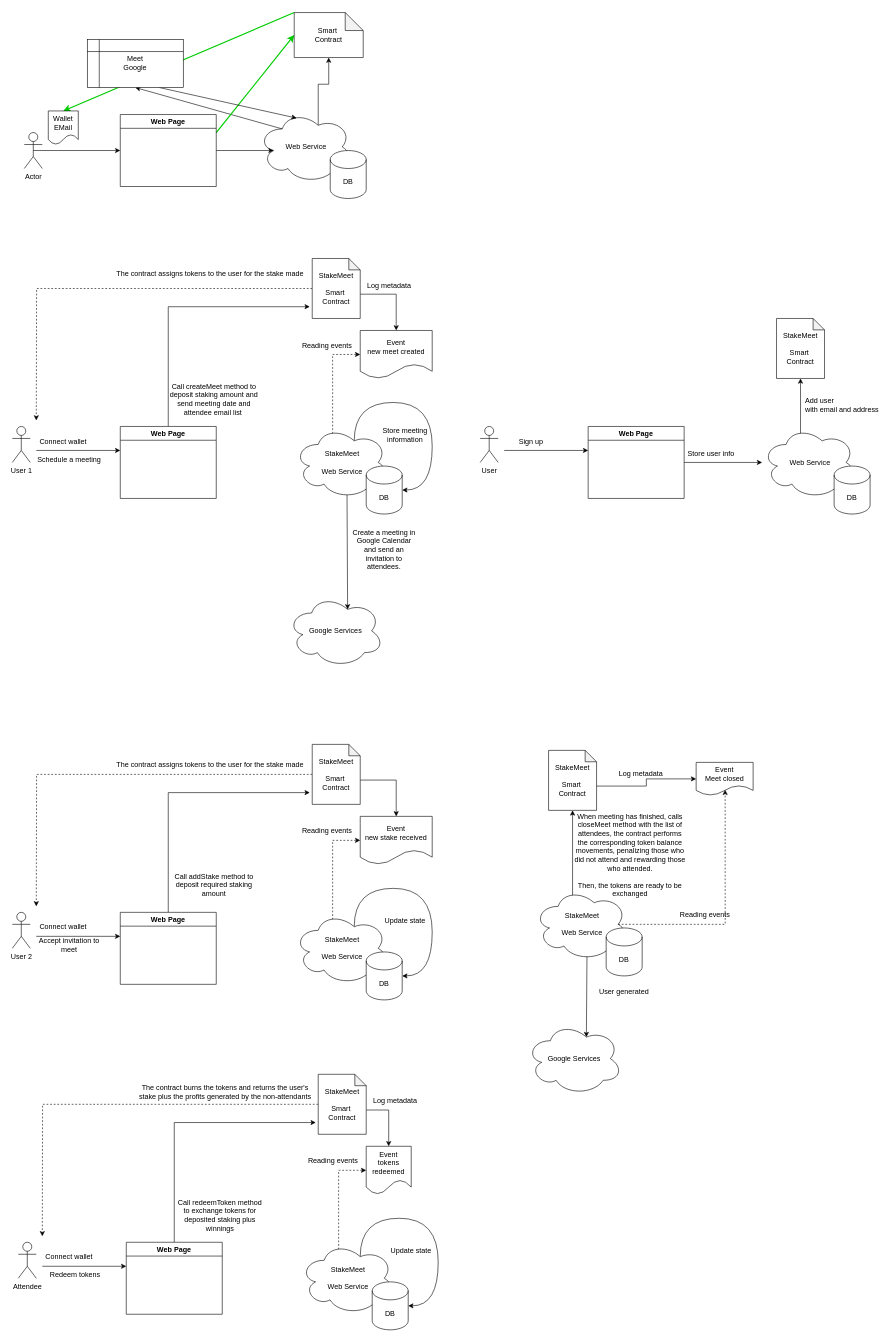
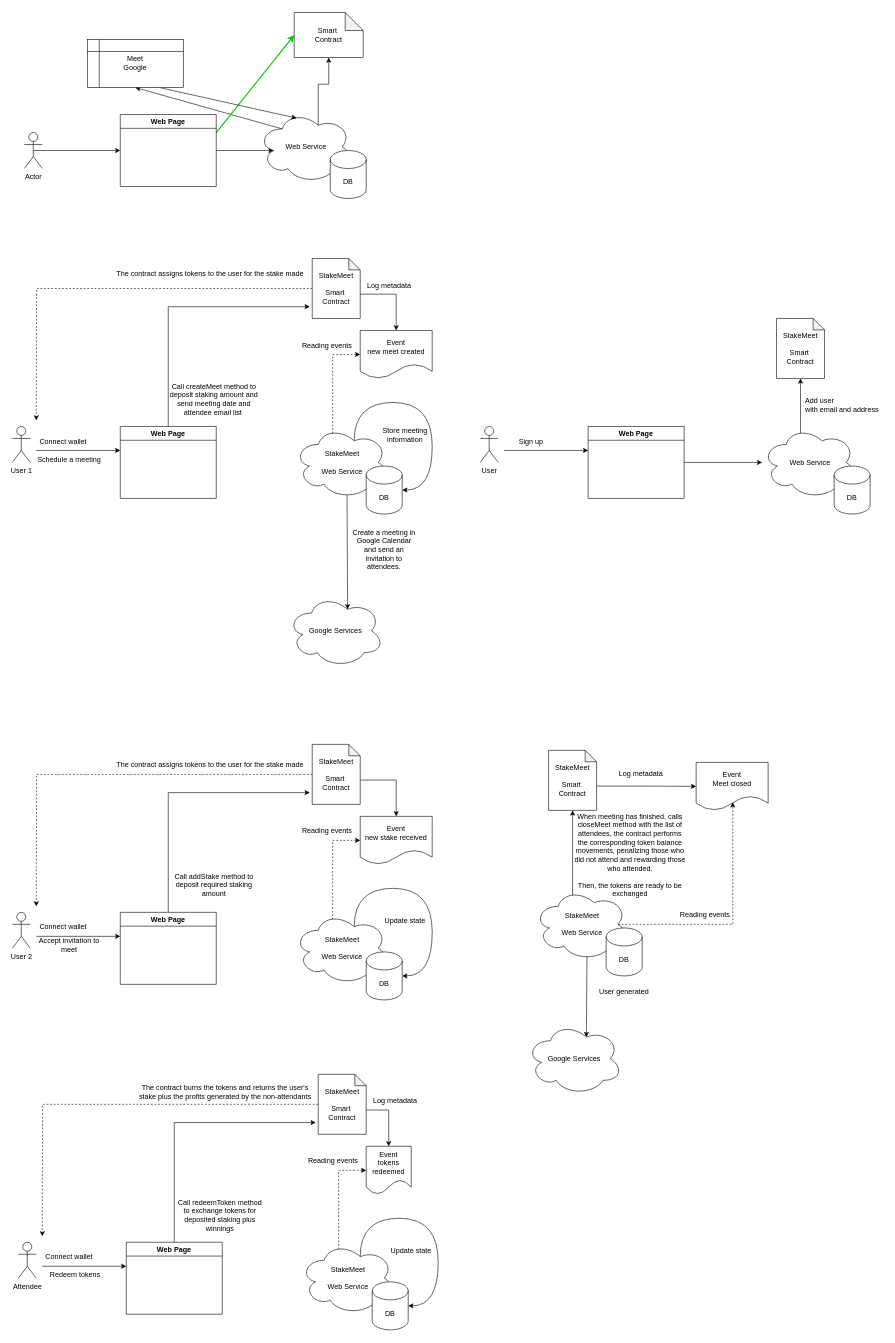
edge "Smart Contract" -> "Wallet EMail": removed
node "Wallet EMail": removed
node "Store user info": removed
node "Event Meet closed": size 57x33 -> 72x48
